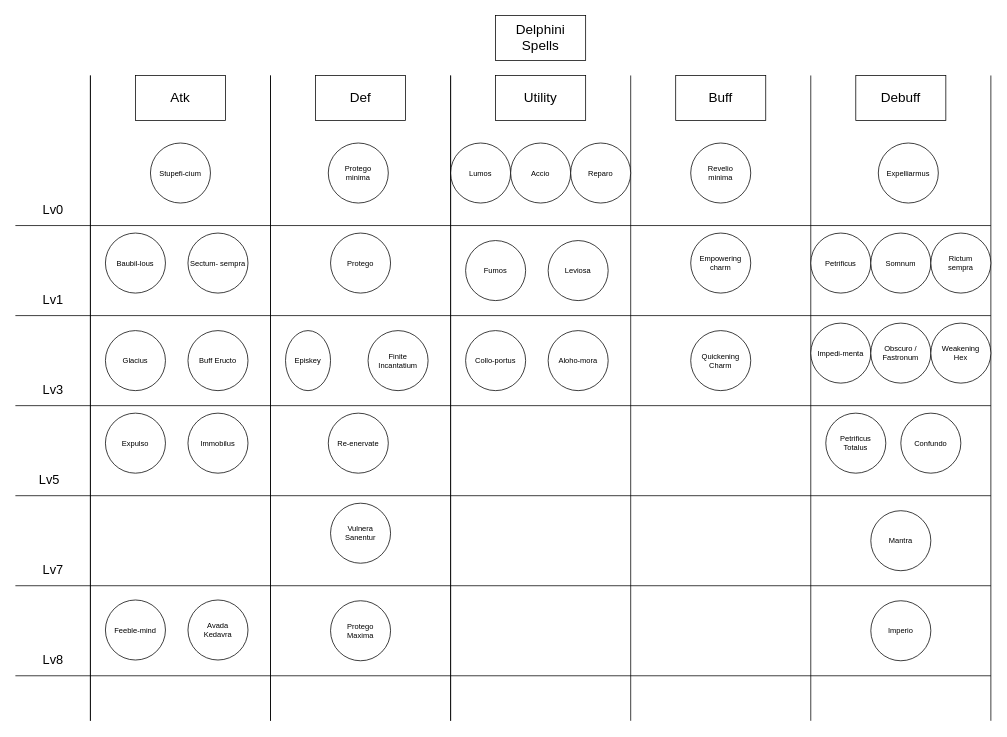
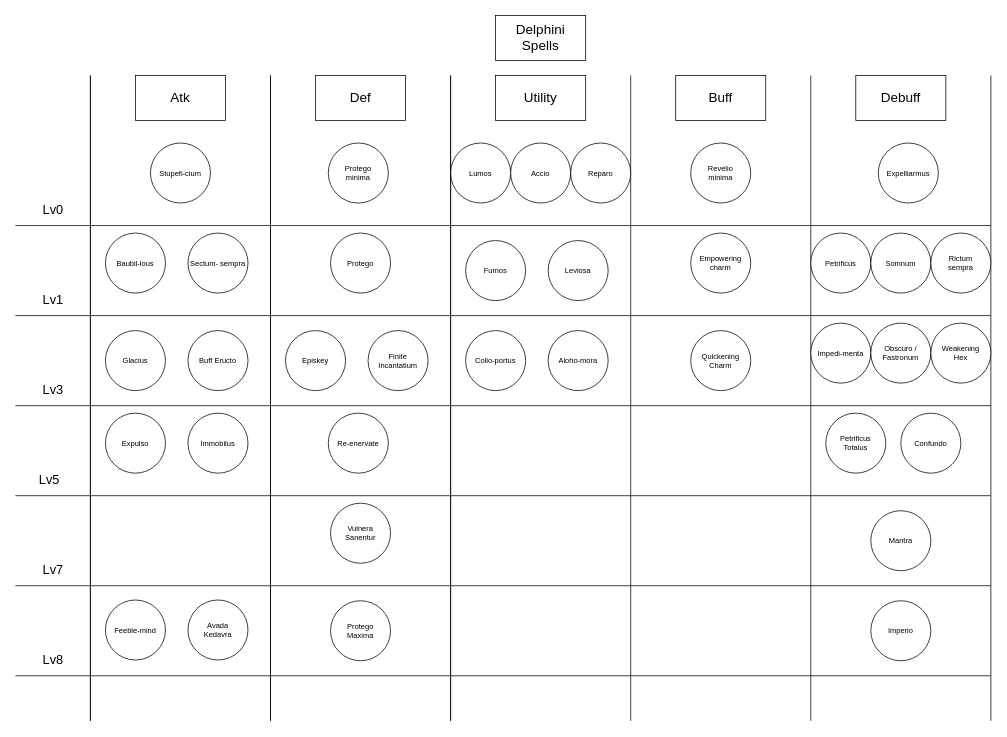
node "Episkey": size 45x60 -> 60x60
